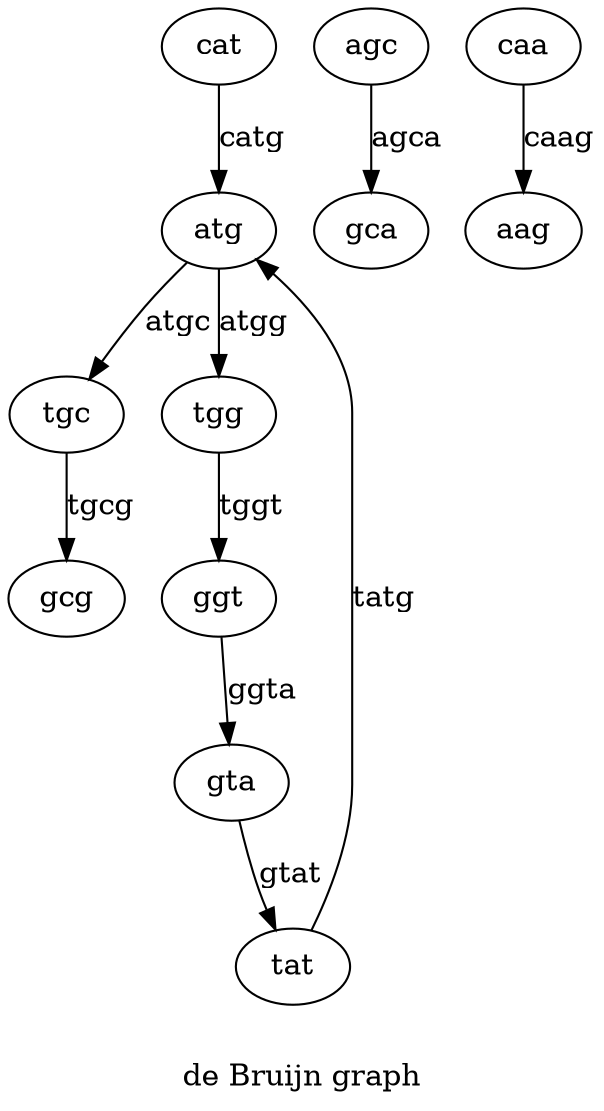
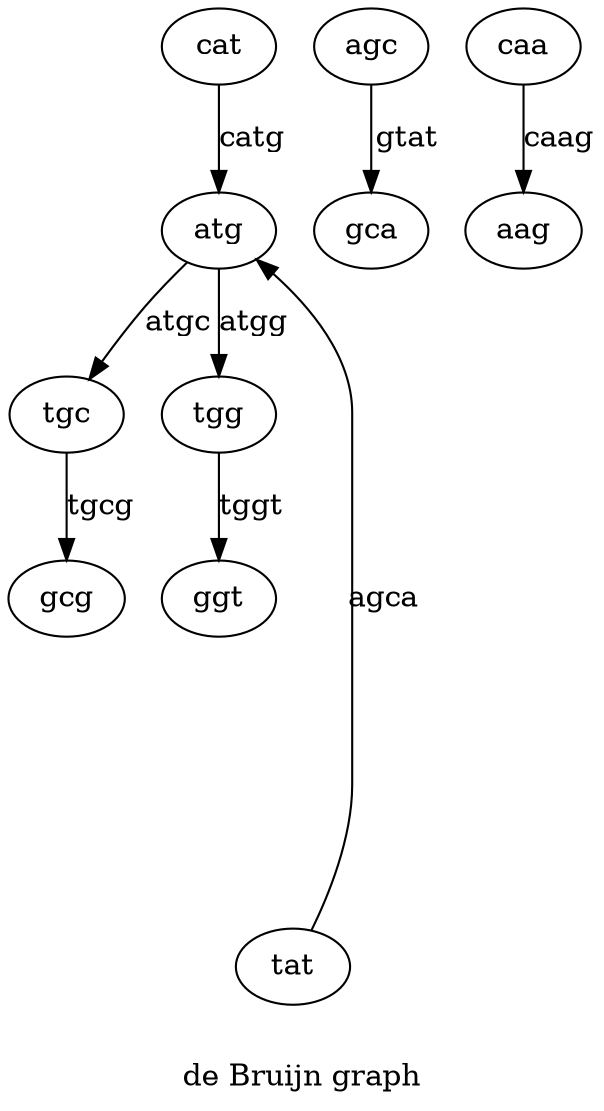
edge "agc" -> "gca": label "agca" -> "gtat"
edge "tat" -> "atg": label "tatg" -> "agca"
node "gta": removed
